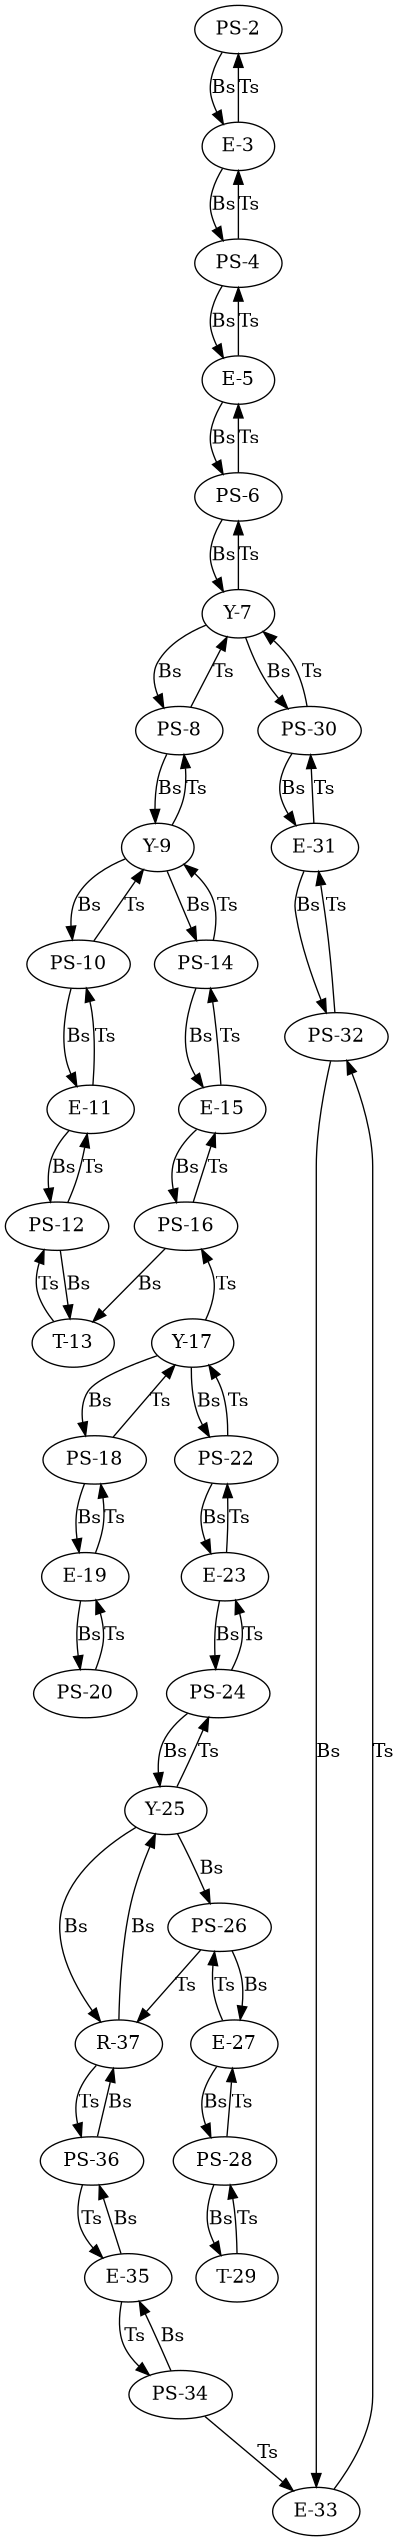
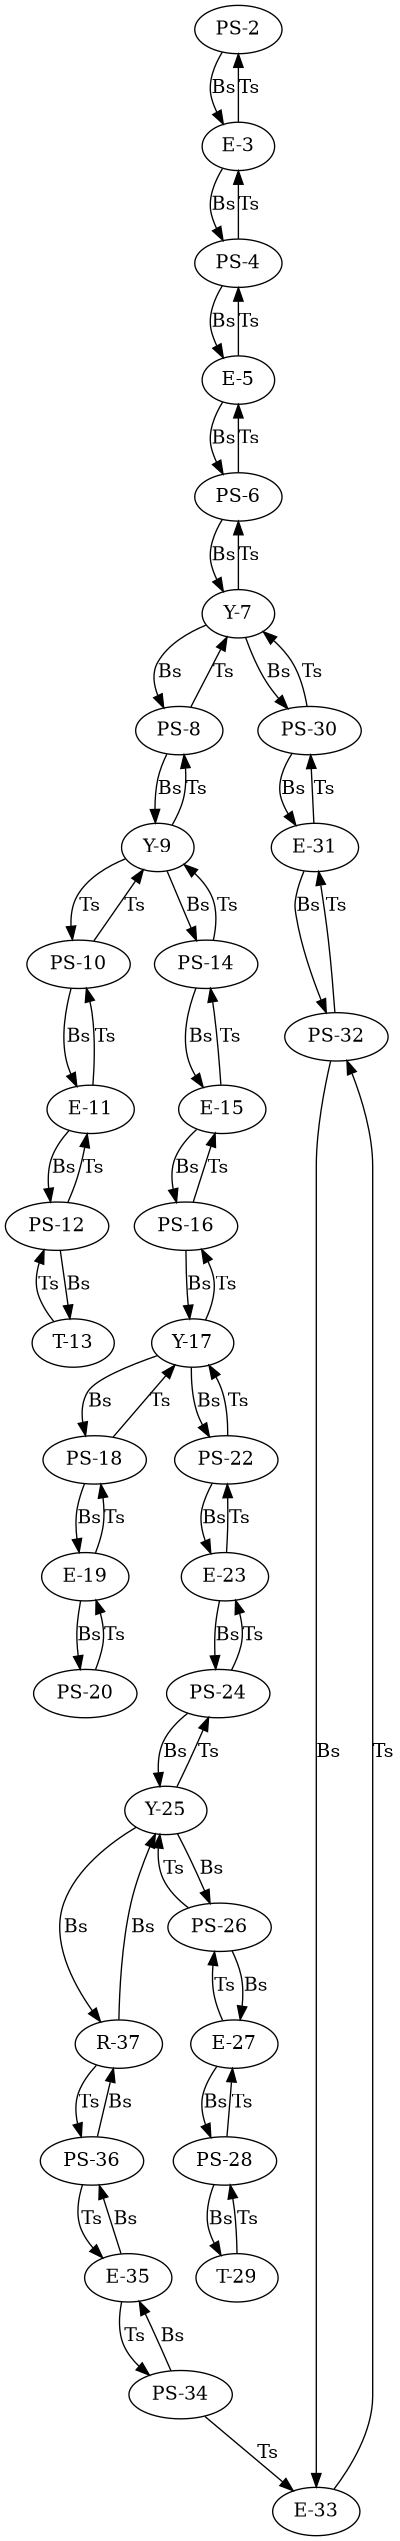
edge "Y-9" -> "PS-10": label "Bs" -> "Ts"
edge "PS-16" -> "T-13": now "PS-16" -> "Y-17"
edge "PS-26" -> "R-37": now "PS-26" -> "Y-25"
